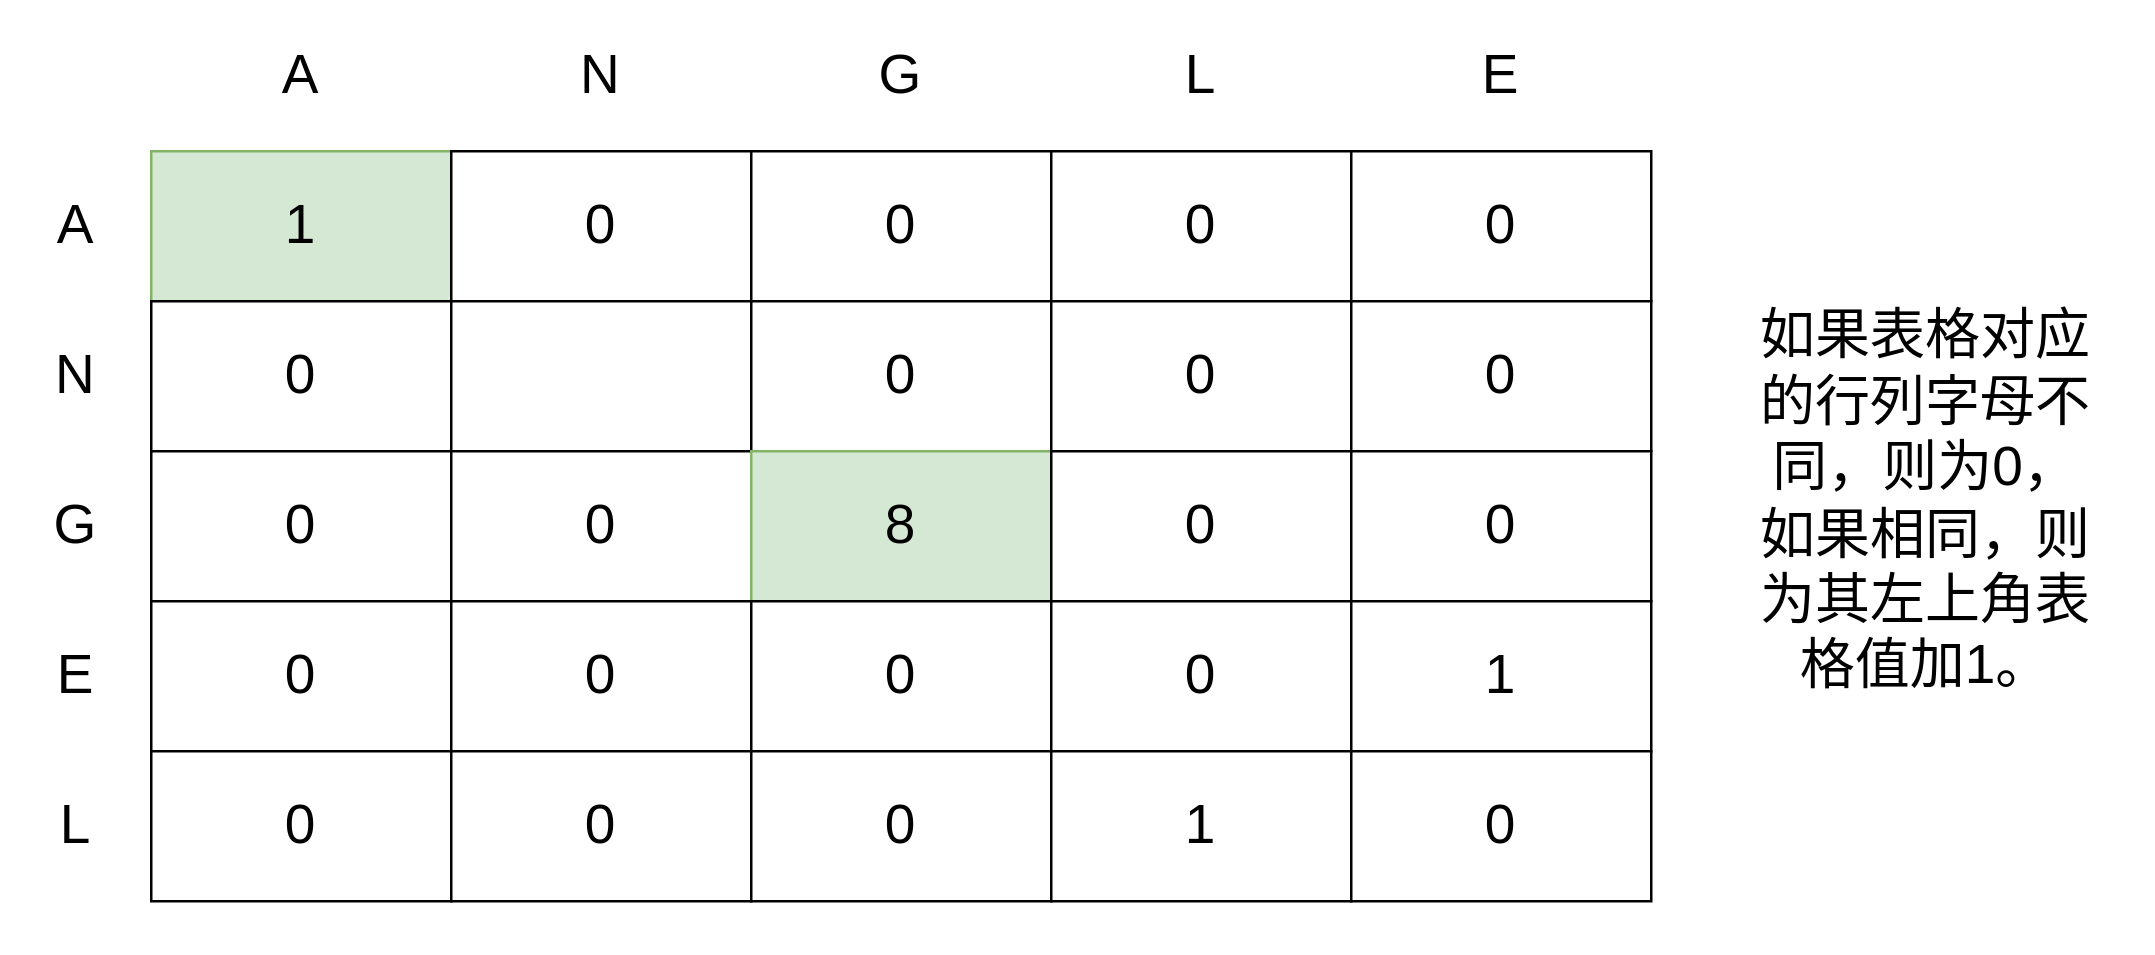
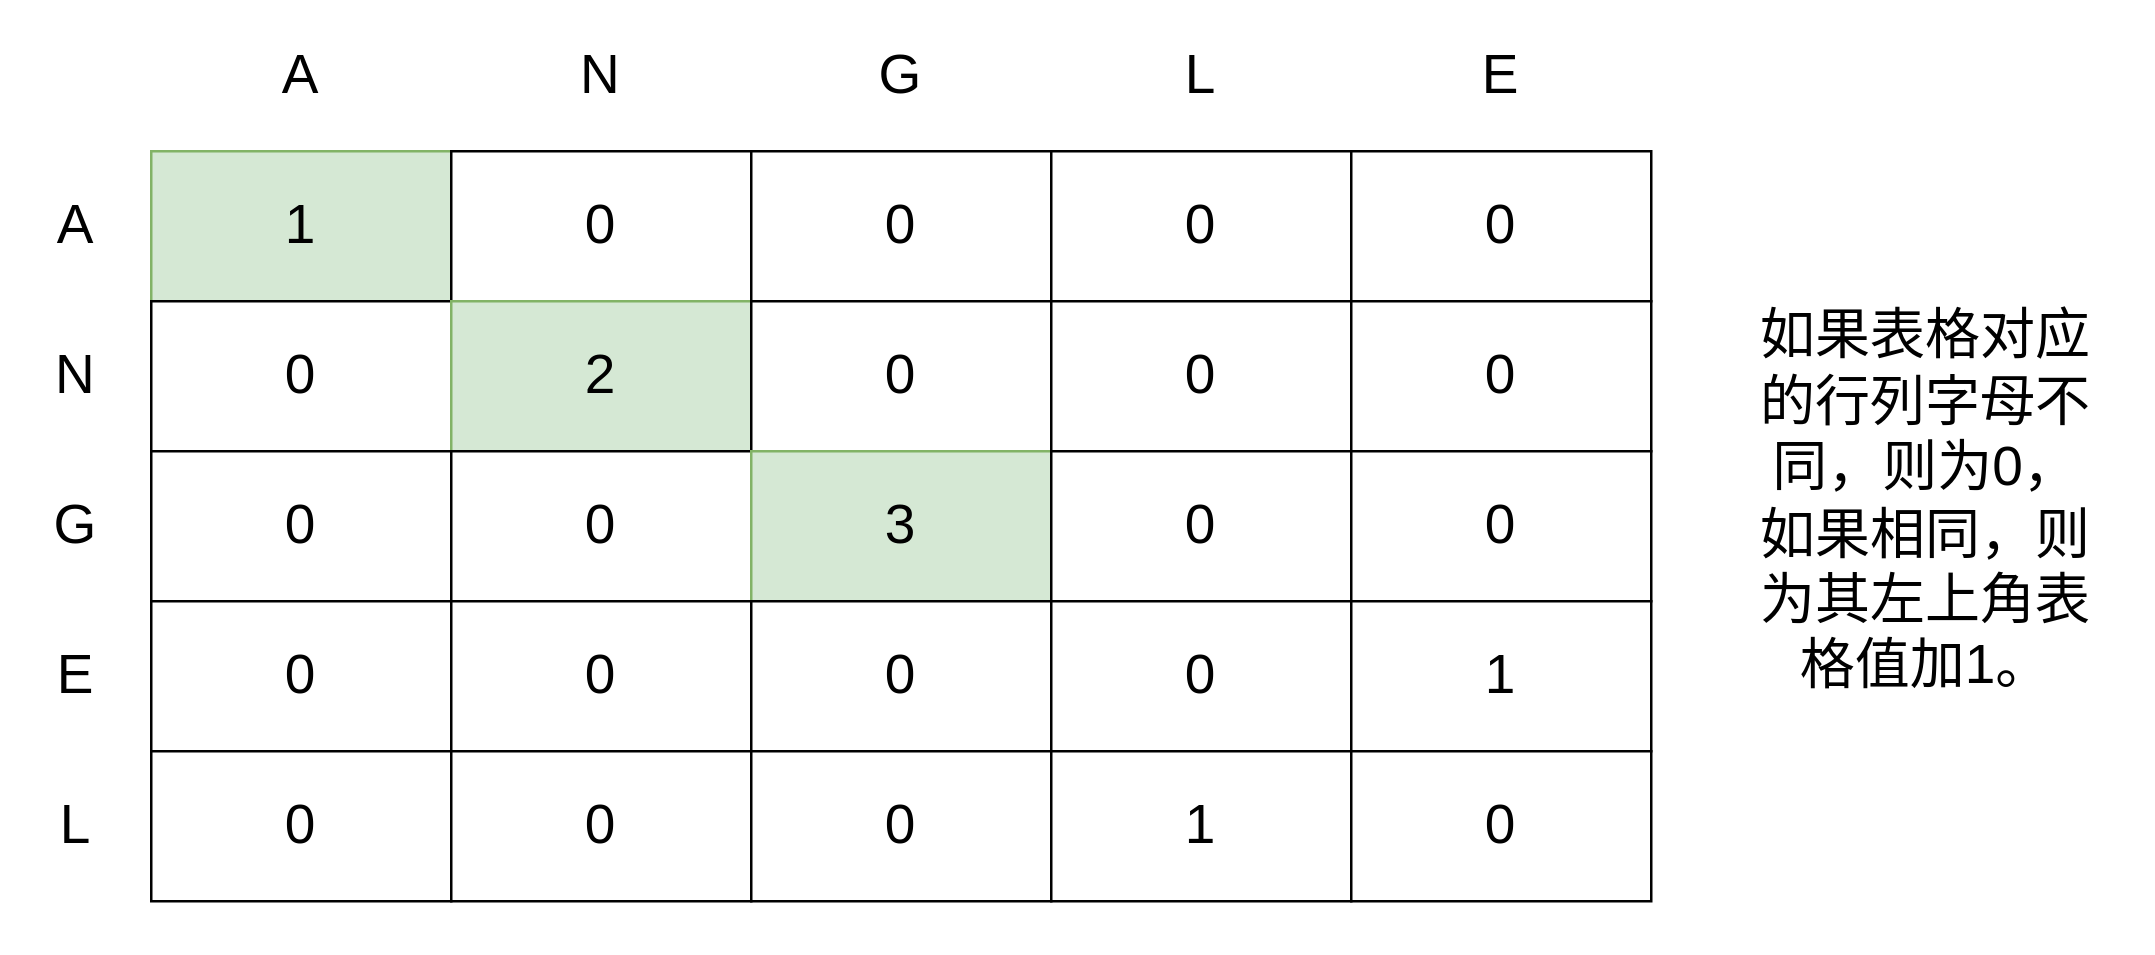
node "2": added
node "8": label "8" -> "3"
